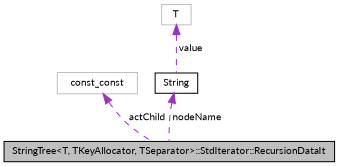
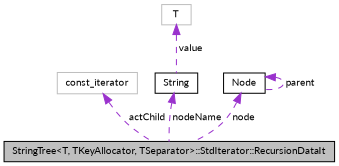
node "const_const": label "const_const" -> "const_iterator"
node "Node": added
